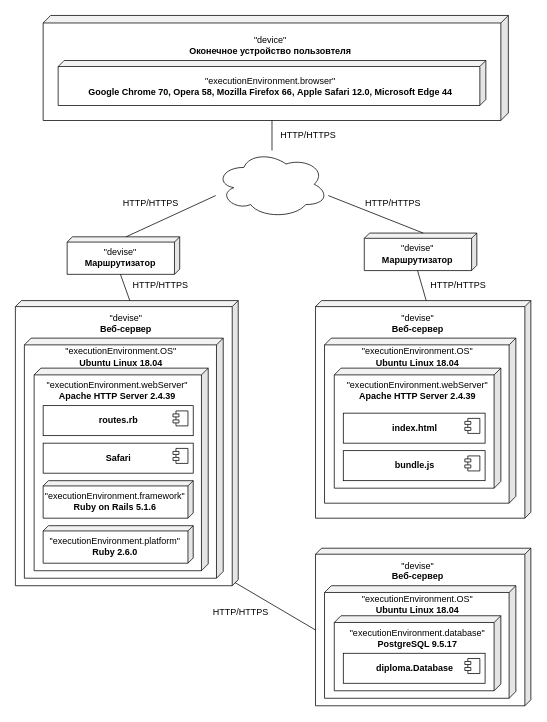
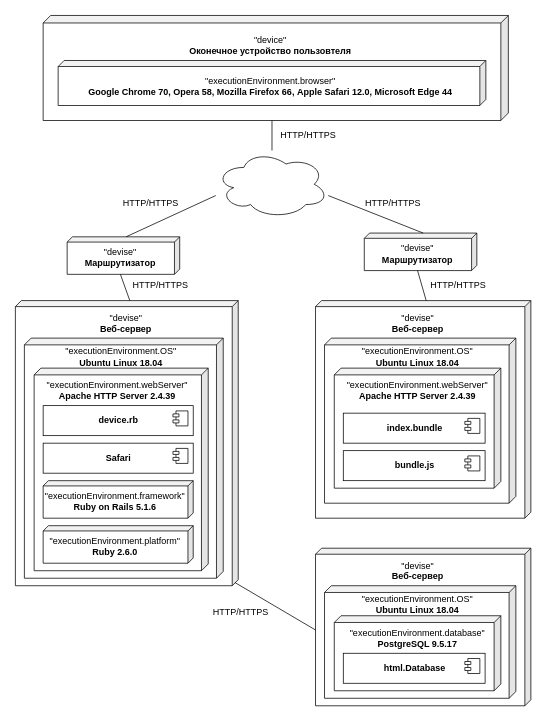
node "routes.rb": label "routes.rb" -> "device.rb"
node "index.html": label "index.html" -> "index.bundle"
node "diploma.Database": label "diploma.Database" -> "html.Database"
